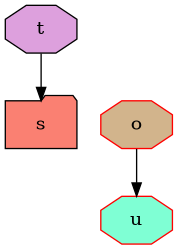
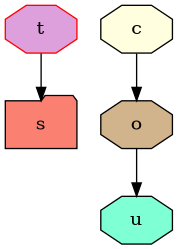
node "t": color black -> red
node "c": added
node "o": color red -> black
node "u": color red -> black
